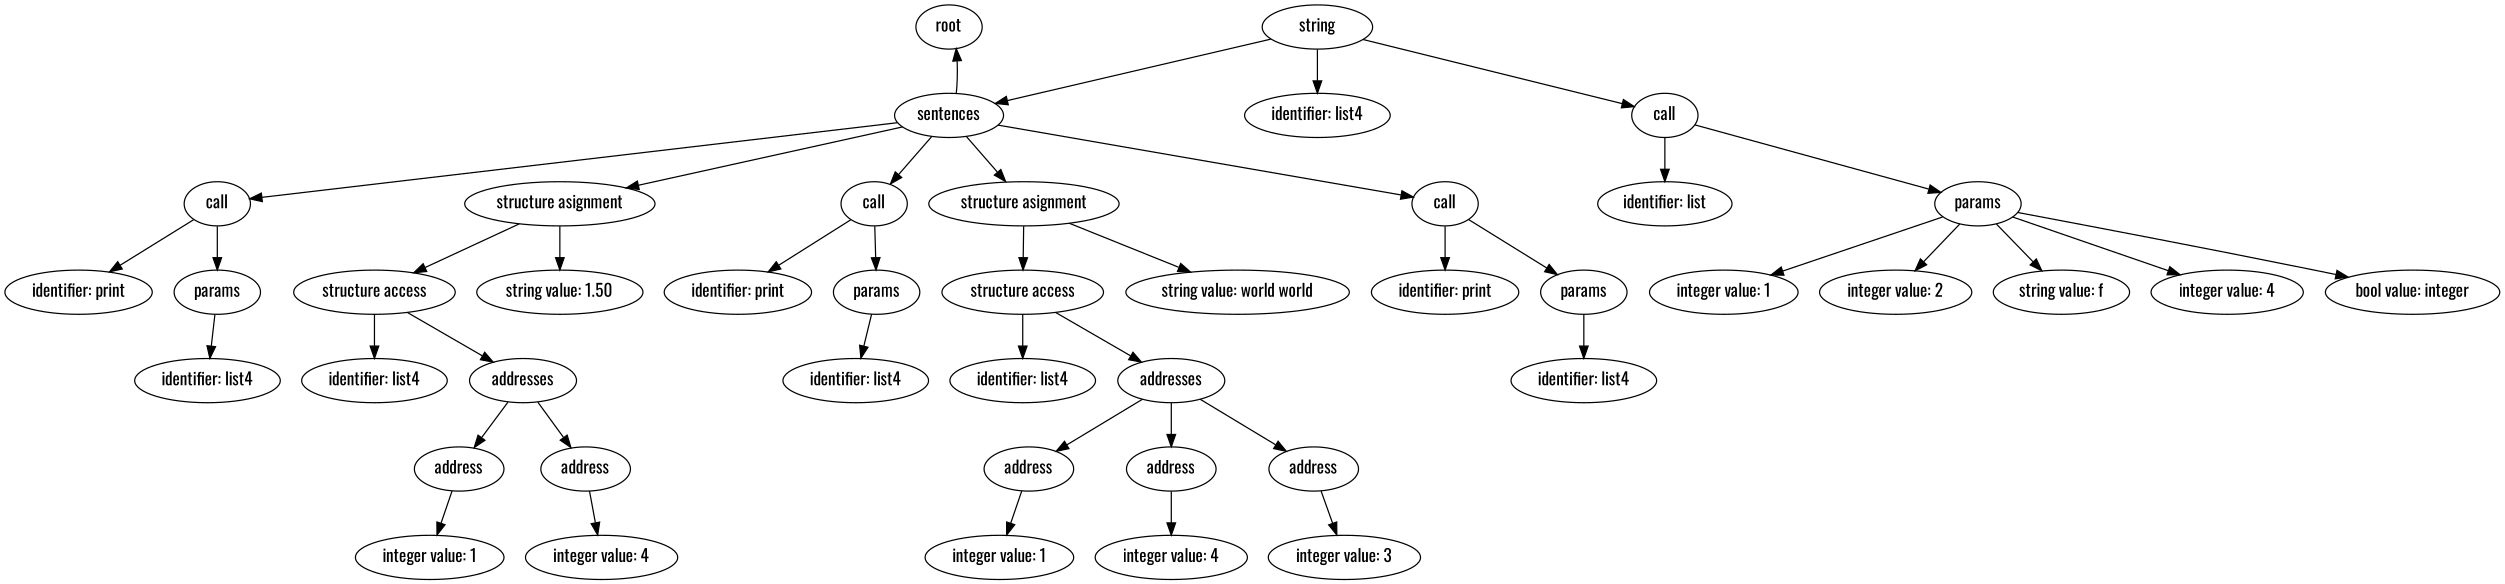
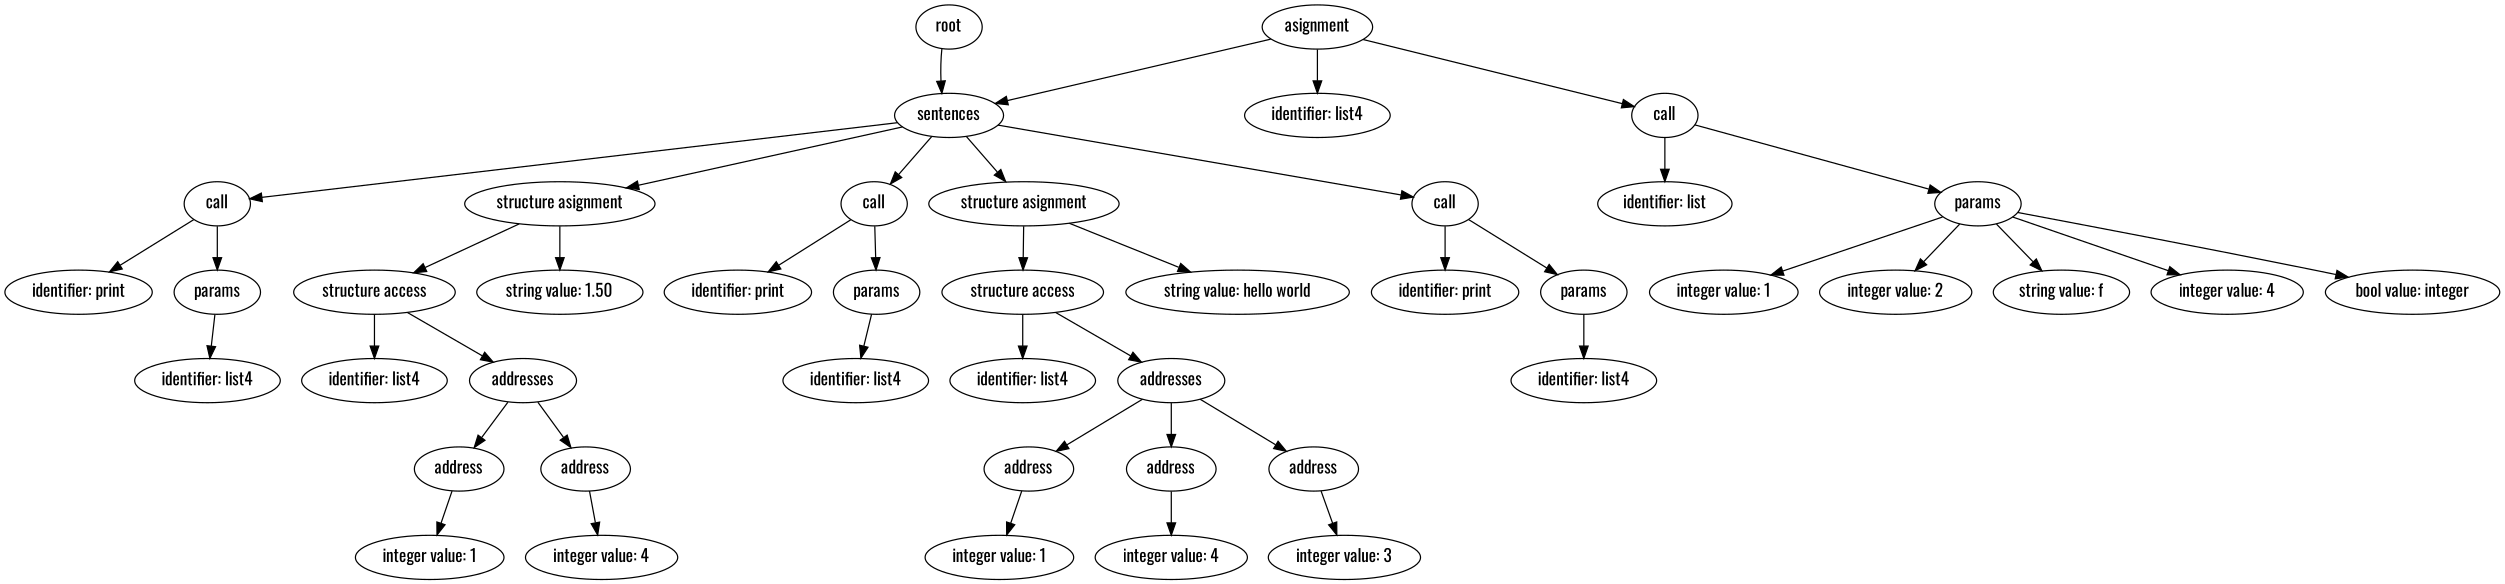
node "string": label "string" -> "asignment"
edge "sentences" -> "root": reversed
node "string value: world world": label "string value: world world" -> "string value: hello world"
